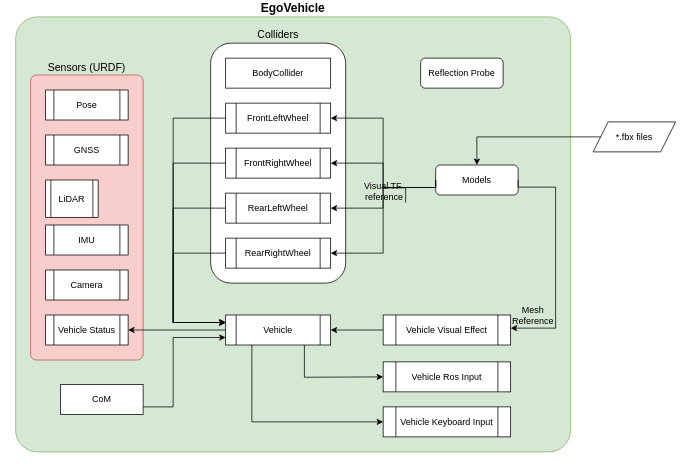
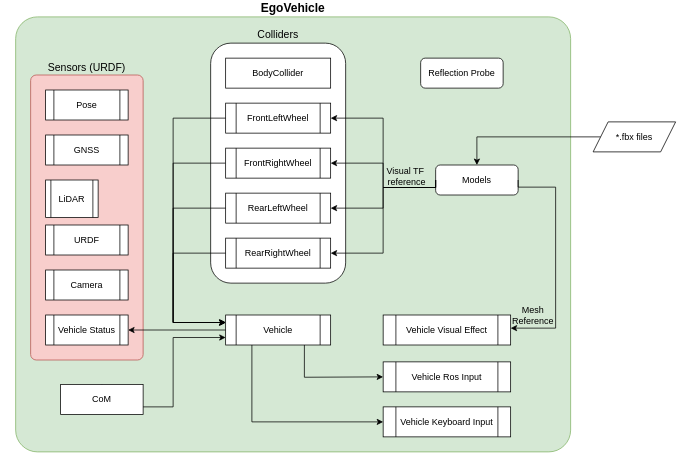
node "Visual TF reference": moved (383, 191) -> (405, 176)
node "IMU": label "IMU" -> "URDF"
edge "Vehicle Visual Effect" -> "Vehicle": removed
